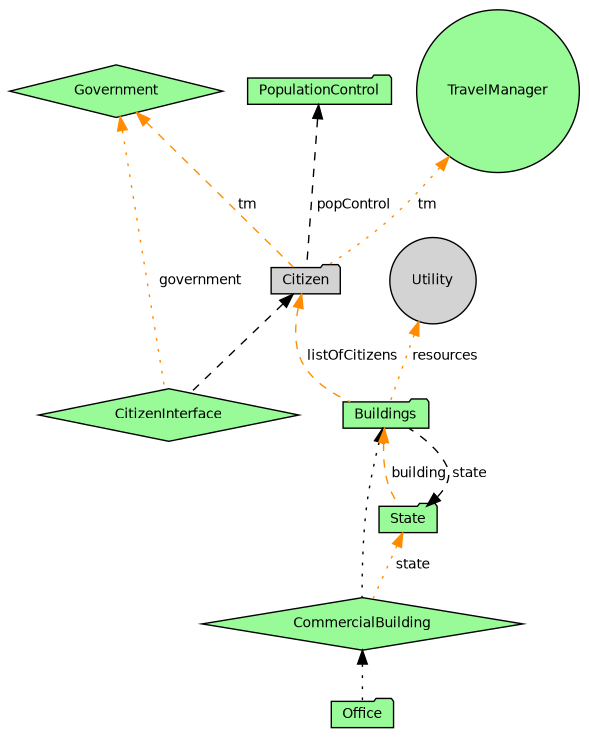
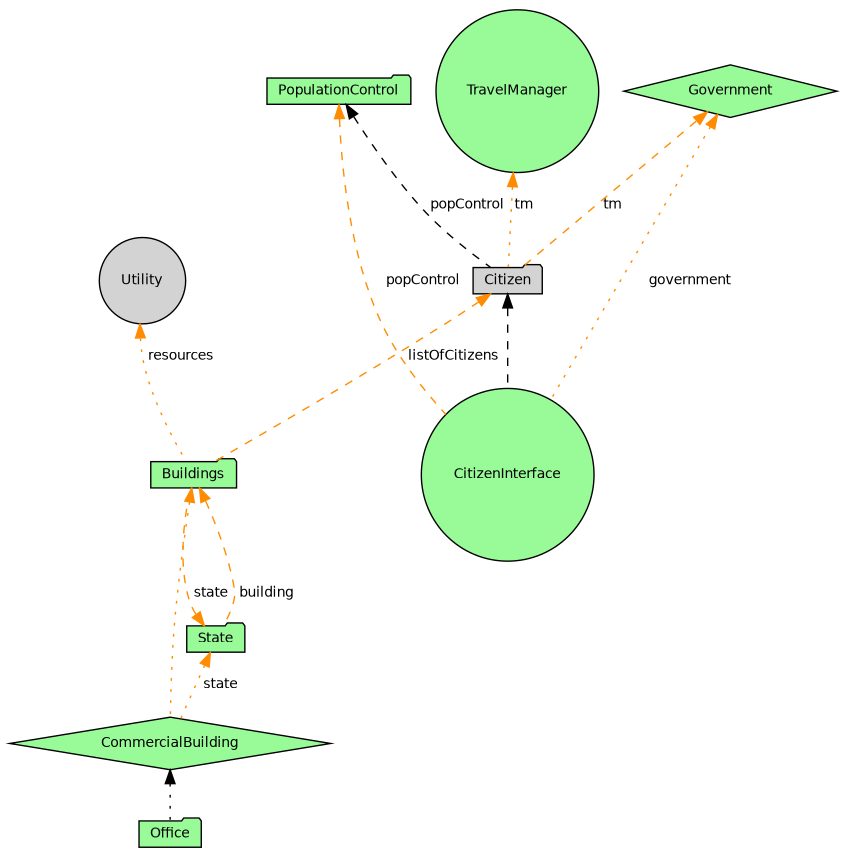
edge "CitizenInterface" -> "PopulationControl": added, label "popControl"
node "CitizenInterface": shape diamond -> circle
edge "Buildings" -> "State": color black -> darkorange
edge "CommercialBuilding" -> "Buildings": color black -> darkorange
